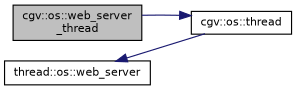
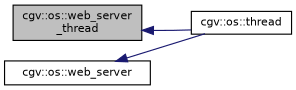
edge "cgv::os::web_server _thread" -> "cgv::os::thread": reversed
node "thread::os::web_server": label "thread::os::web_server" -> "cgv::os::web_server"
